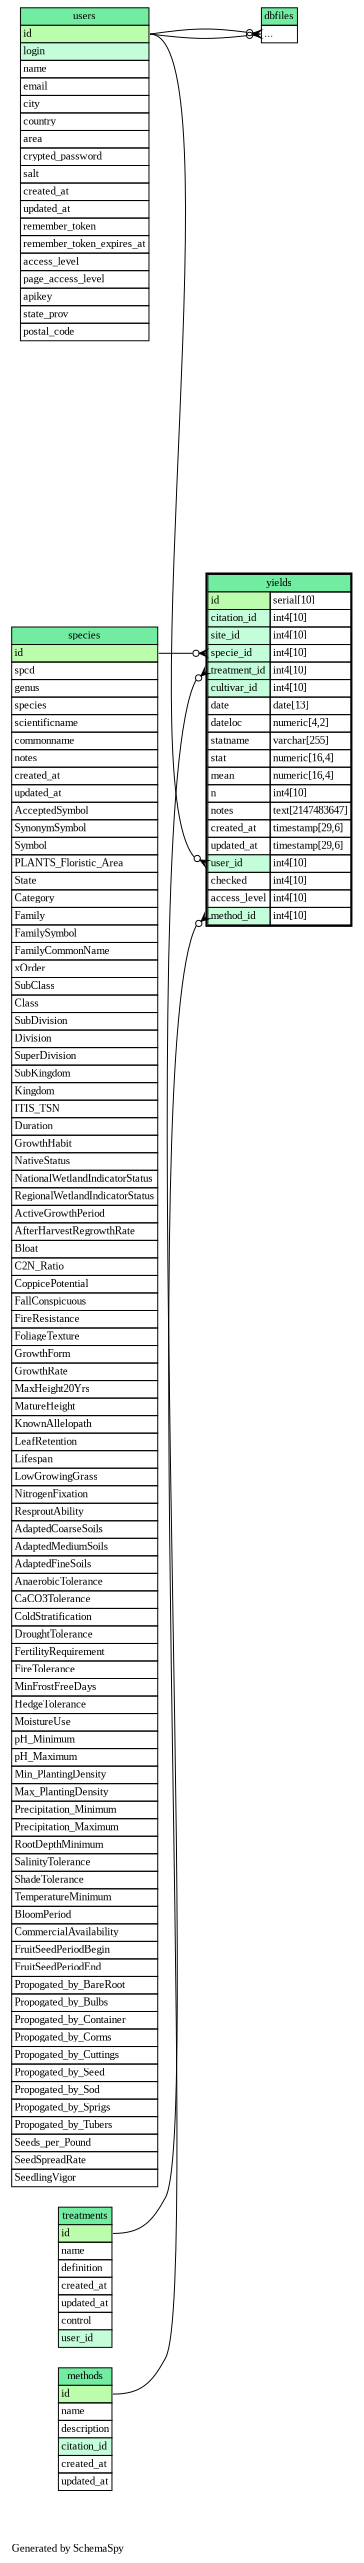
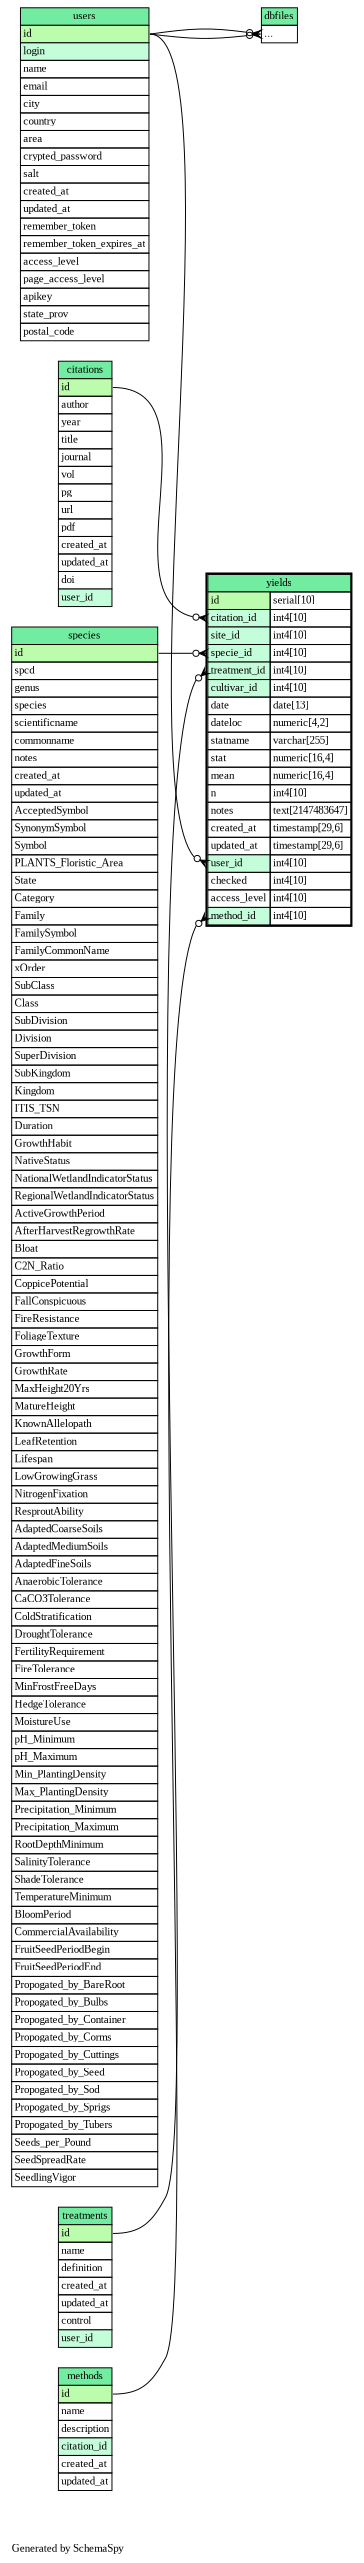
node "citations": added
